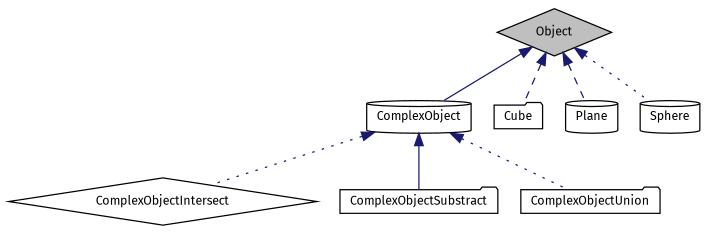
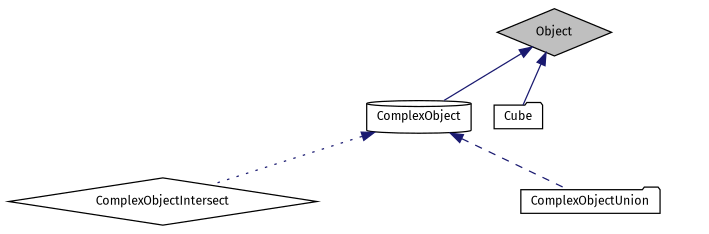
edge "Cube" -> "Object": style dashed -> solid
node "Plane": removed
node "Sphere": removed
edge "ComplexObjectUnion" -> "ComplexObject": style dotted -> dashed
node "ComplexObjectSubstract": removed
